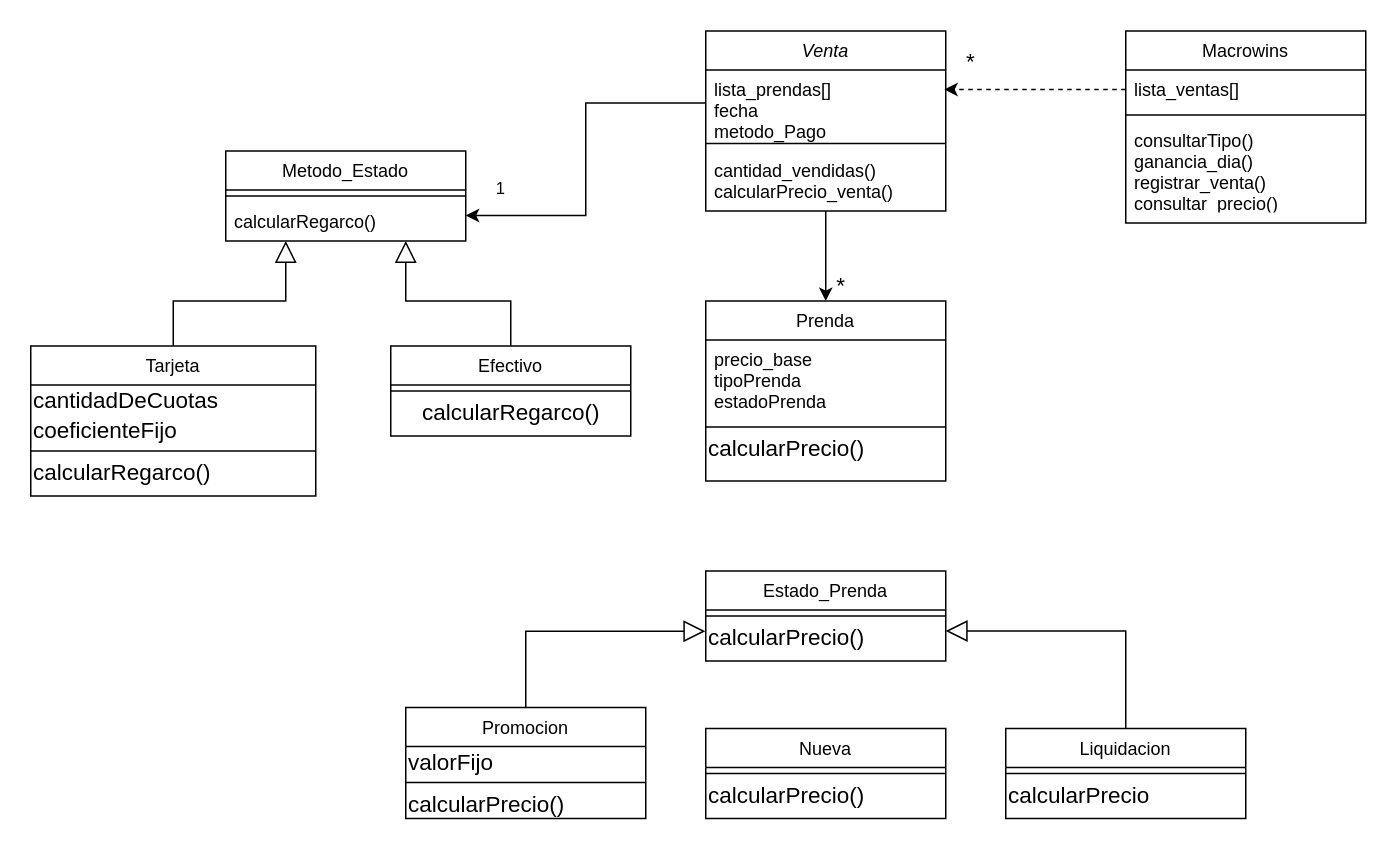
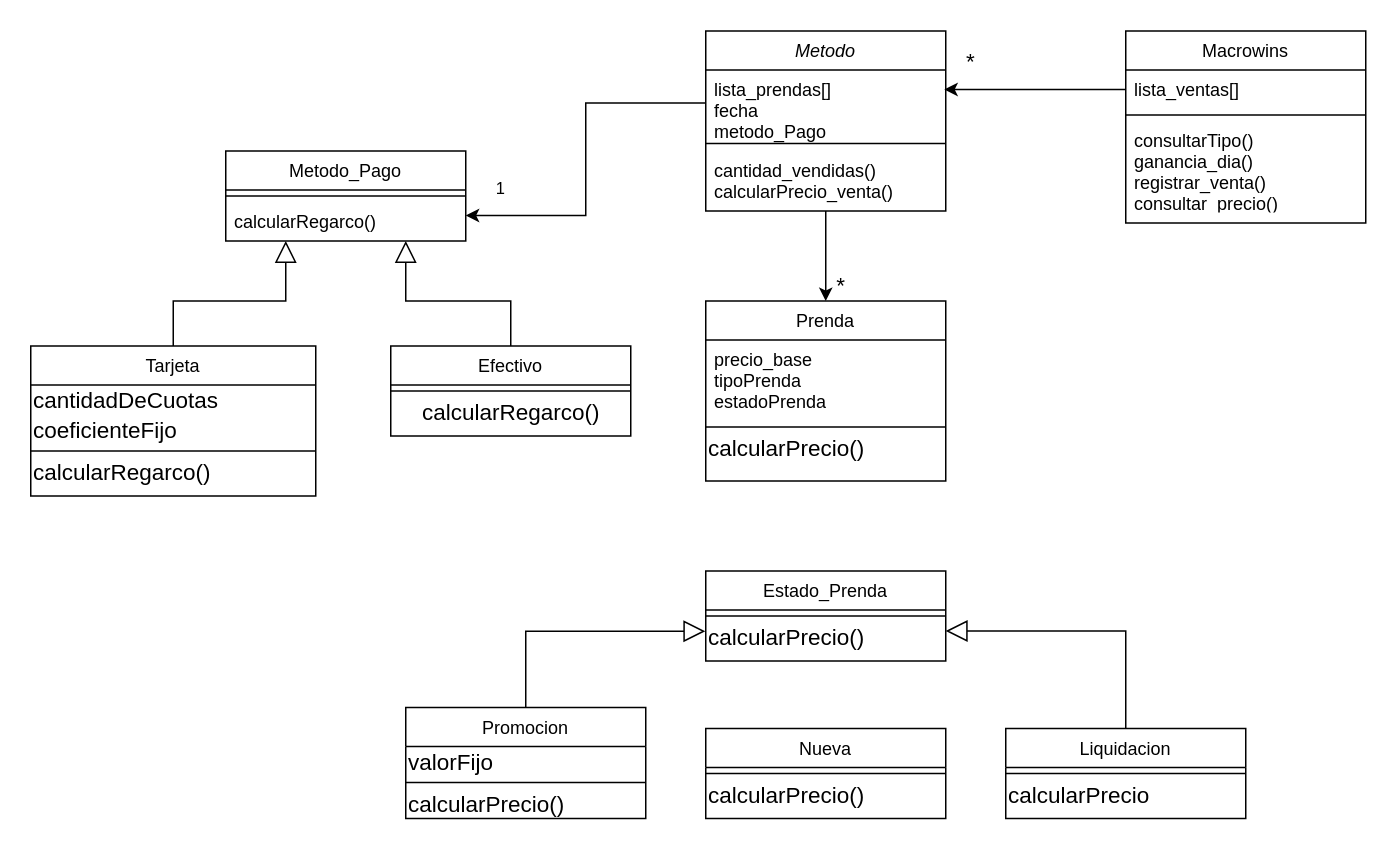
node "Venta": label "Venta" -> "Metodo"
edge "lista_ventas[]" -> "lista_prendas[] fecha metodo_Pago": style dashed -> solid
node "Metodo_Estado": label "Metodo_Estado" -> "Metodo_Pago"
